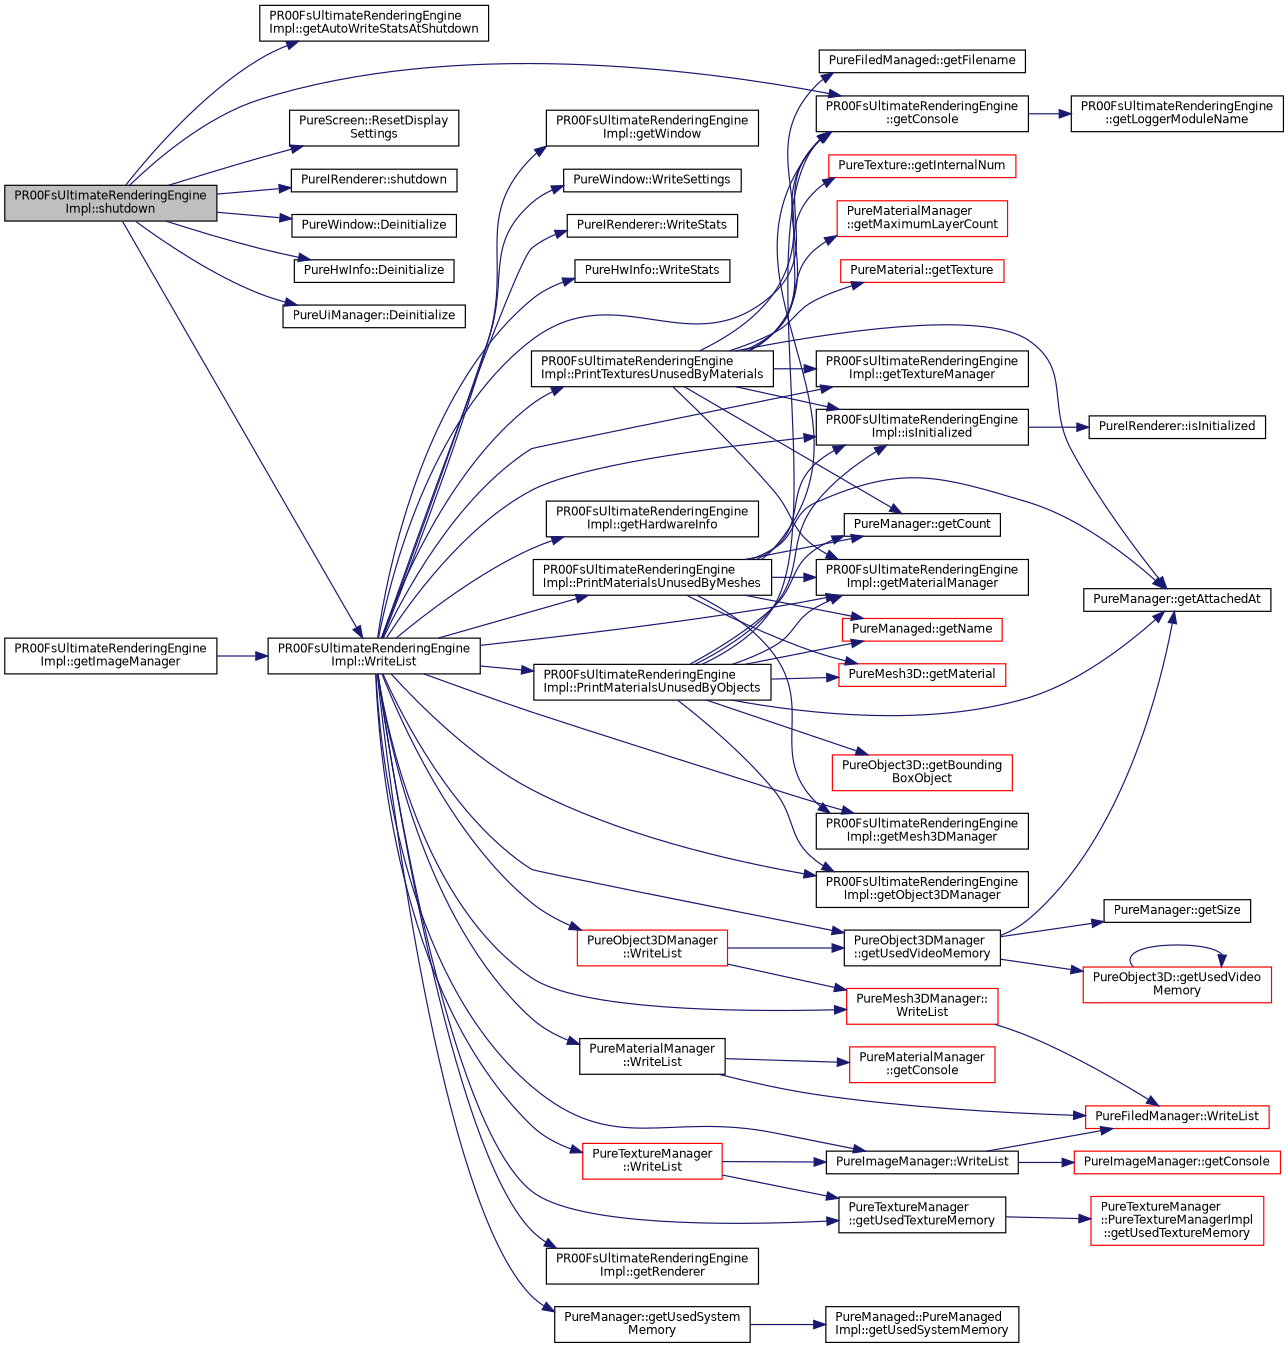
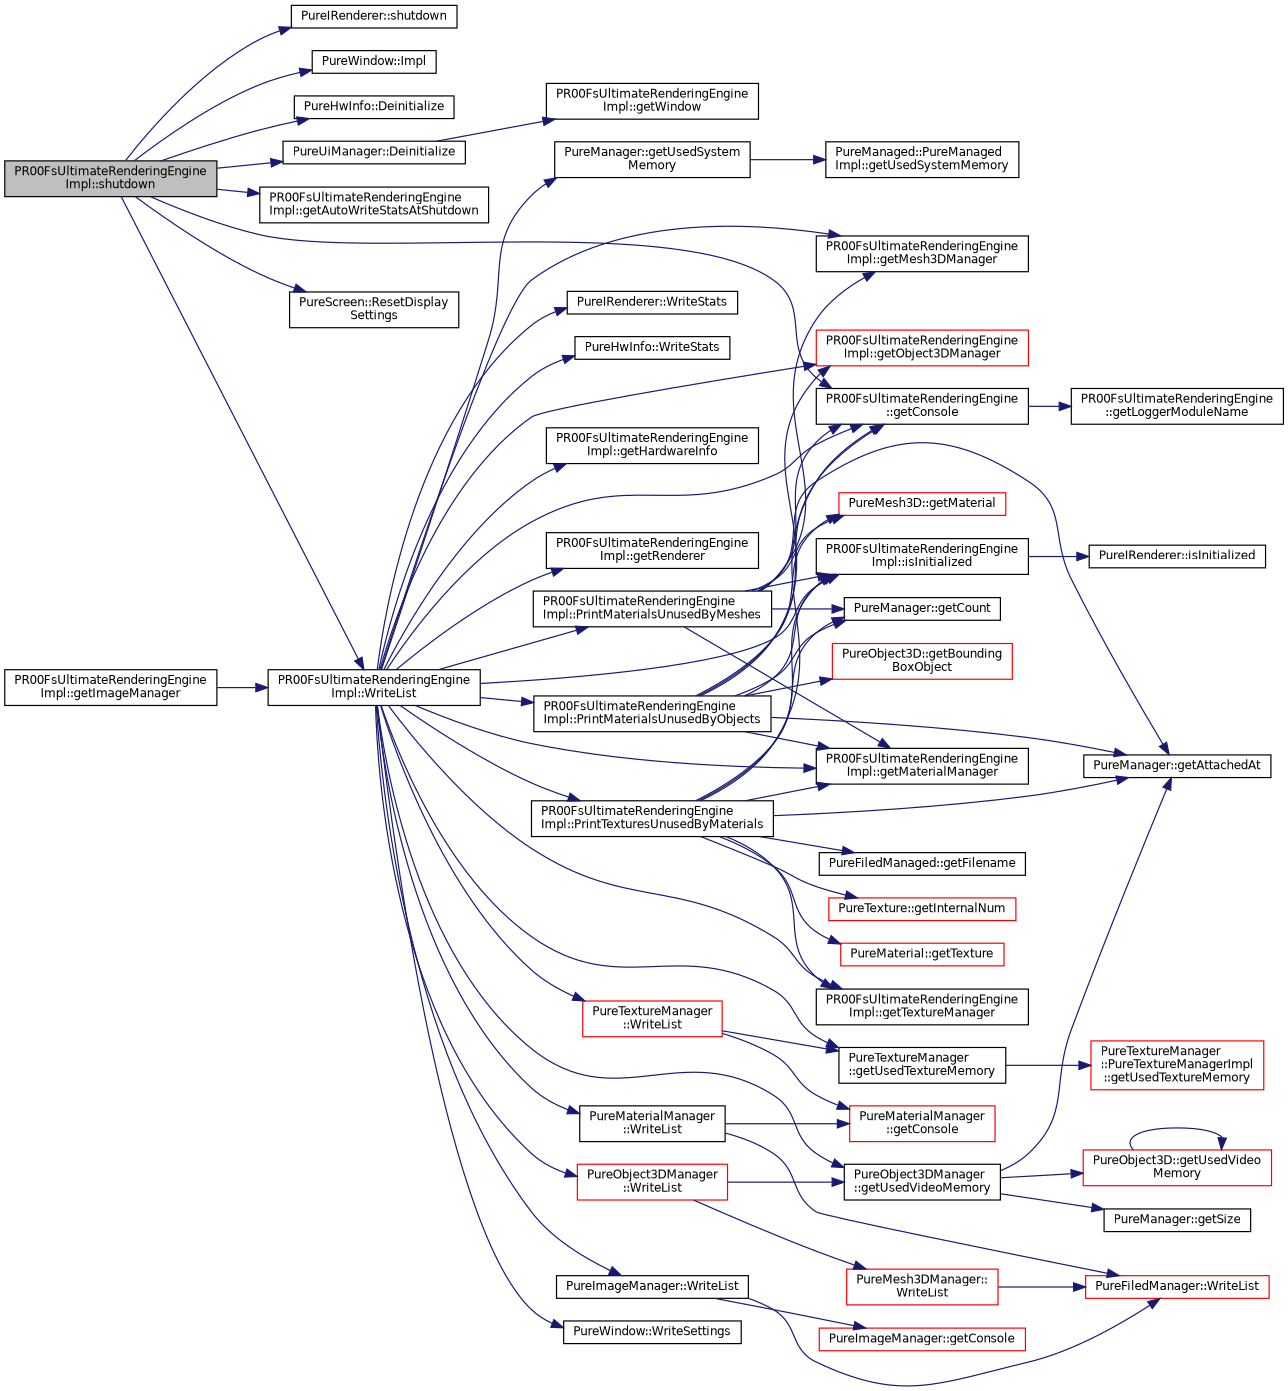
node "PureMaterialManager ::getMaximumLayerCount": removed
node "PureWindow::Deinitialize": label "PureWindow::Deinitialize" -> "PureWindow::Impl"
edge "PR00FsUltimateRenderingEngine Impl::WriteList" -> "PR00FsUltimateRenderingEngine Impl::getWindow": now "PureUiManager::Deinitialize" -> "PR00FsUltimateRenderingEngine Impl::getWindow"
node "PureManaged::getName": removed
node "PR00FsUltimateRenderingEngine Impl::getObject3DManager": color black -> red
edge "PR00FsUltimateRenderingEngine Impl::WriteList" -> "PureMesh3DManager:: WriteList": removed
edge "PureTextureManager ::WriteList" -> "PureImageManager::WriteList": now "PureTextureManager ::WriteList" -> "PureMaterialManager ::getConsole"
